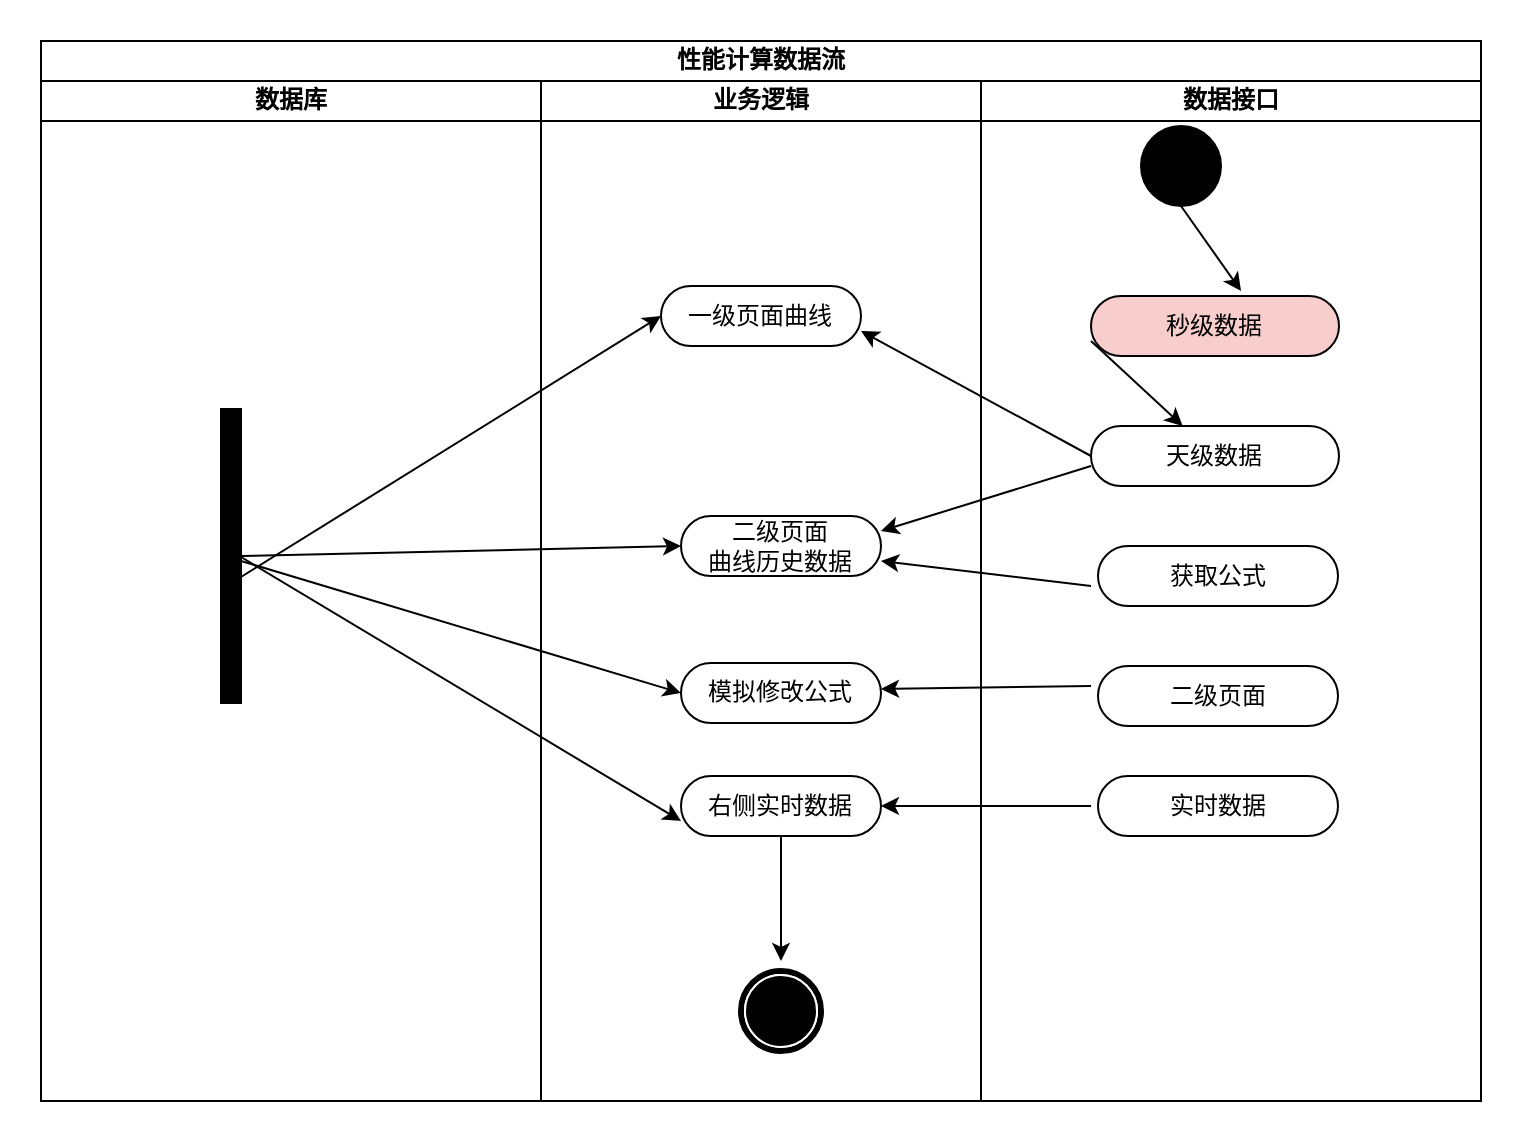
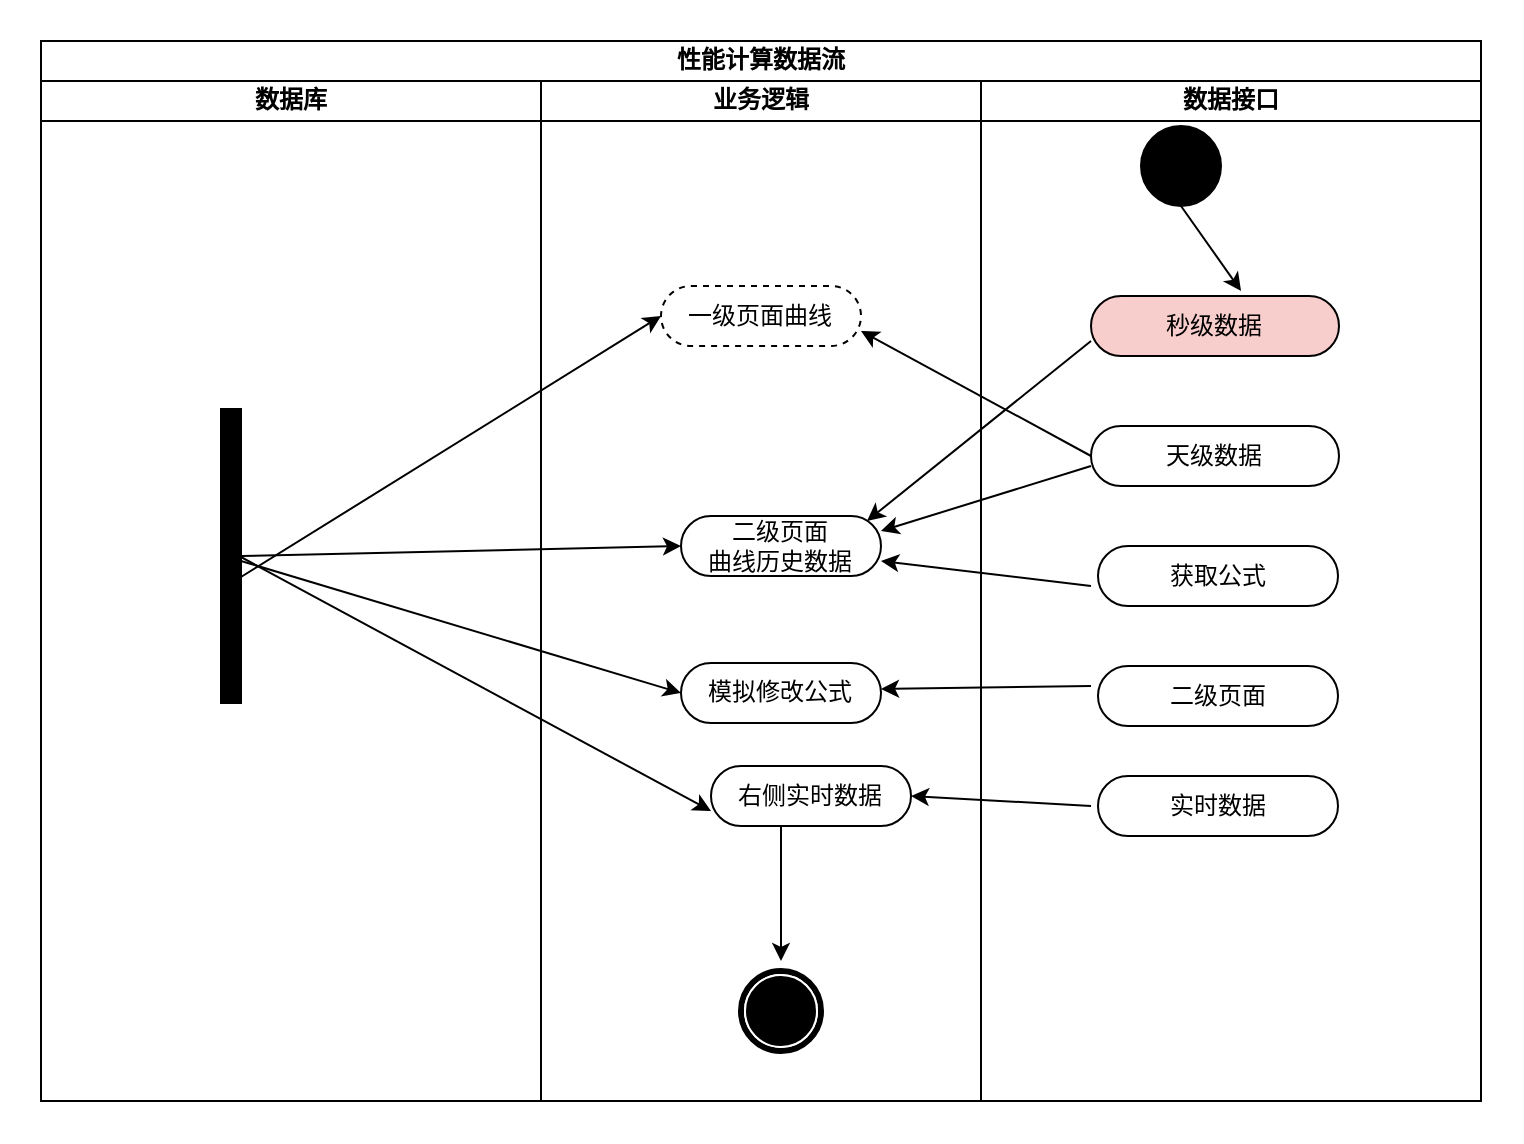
node "一级页面曲线": style solid -> dashed
edge "秒级数据" -> "天级数据": now "秒级数据" -> "二级页面 曲线历史数据"
node "右侧实时数据": moved (781, 806) -> (811, 796)
